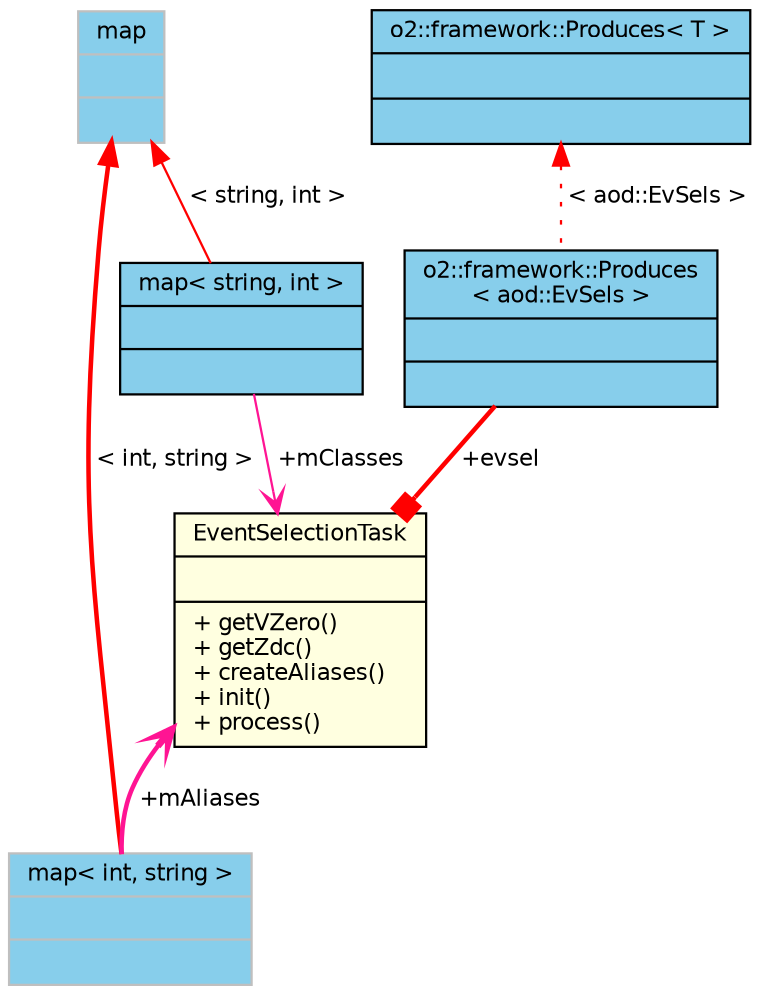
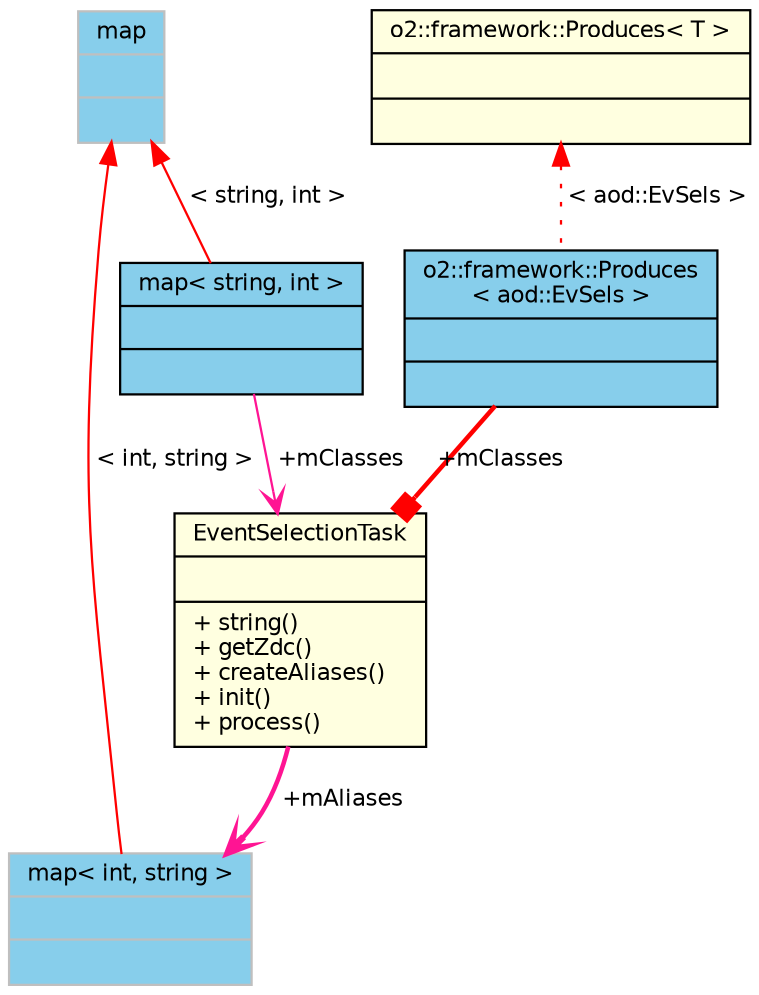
node "o2::framework::Produces< T >": fillcolor skyblue -> lightyellow
edge "o2::framework::Produces" -> "EventSelectionTask": label " +evsel" -> " +mClasses"
edge "map< int, string >" -> "map": style bold -> solid
node "EventSelectionTask": text "+ getVZero()" -> "+ string()"
edge "map< int, string >" -> "EventSelectionTask": reversed
